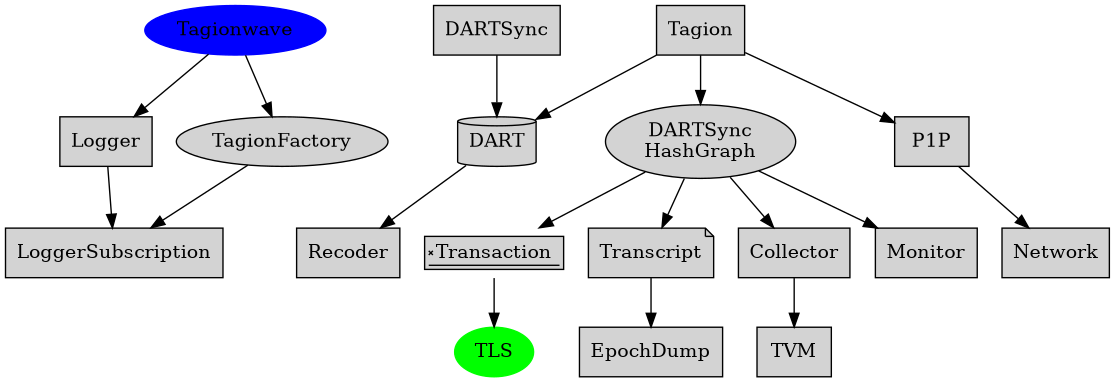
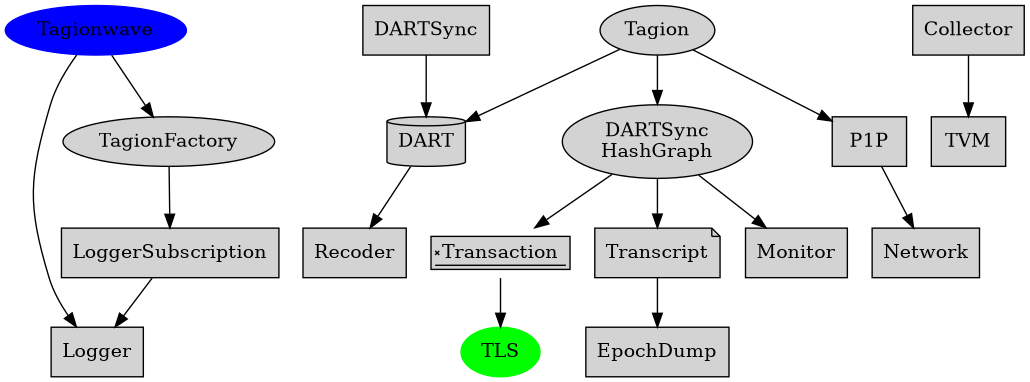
node "Tagion": shape box -> ellipse
edge "Logger" -> "LoggerSubscription": reversed
edge "DARTSync HashGraph" -> "Collector": removed
